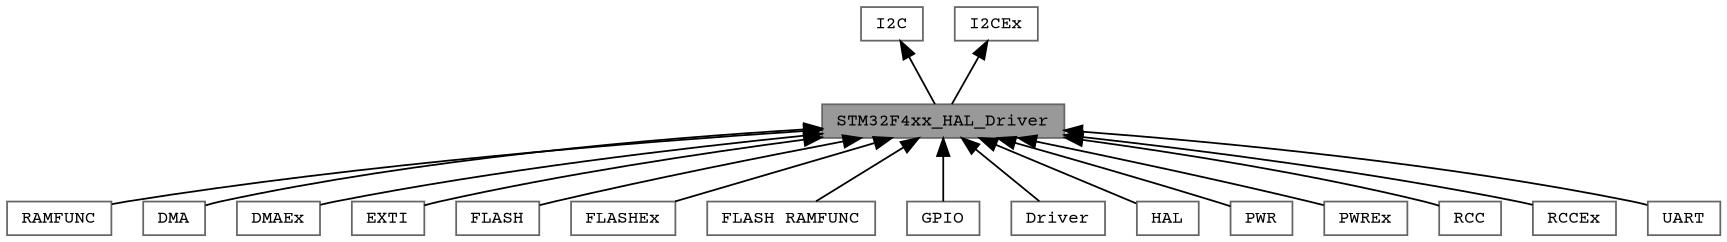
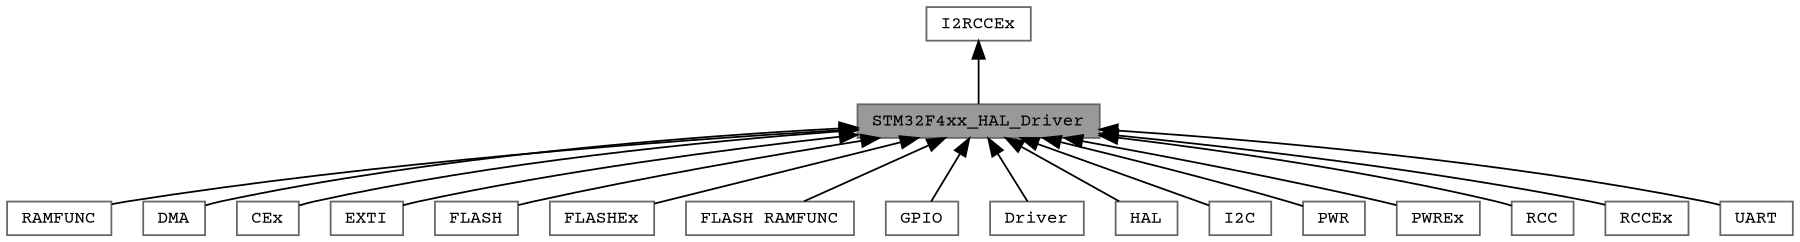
node "I2CEx": label "I2CEx" -> "I2RCCEx"
edge "STM32F4xx_HAL_Driver" -> "I2C": reversed
node "DMAEx": label "DMAEx" -> "CEx"
